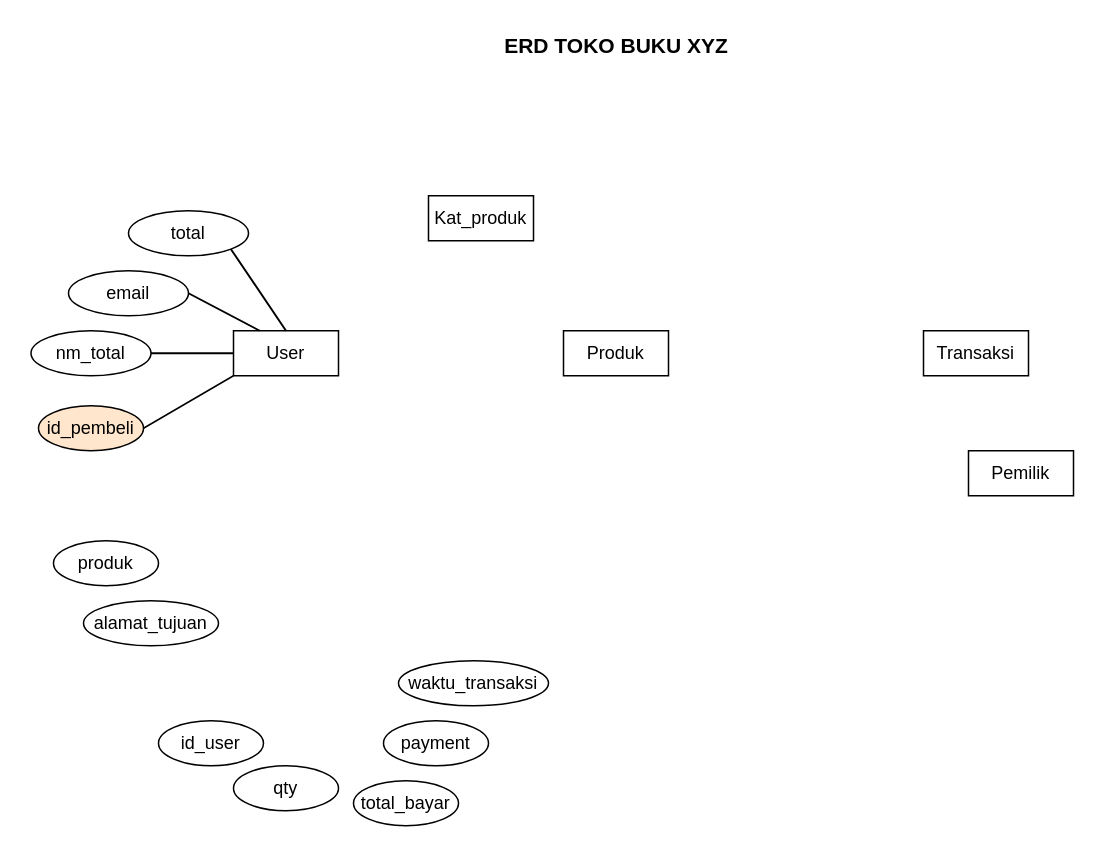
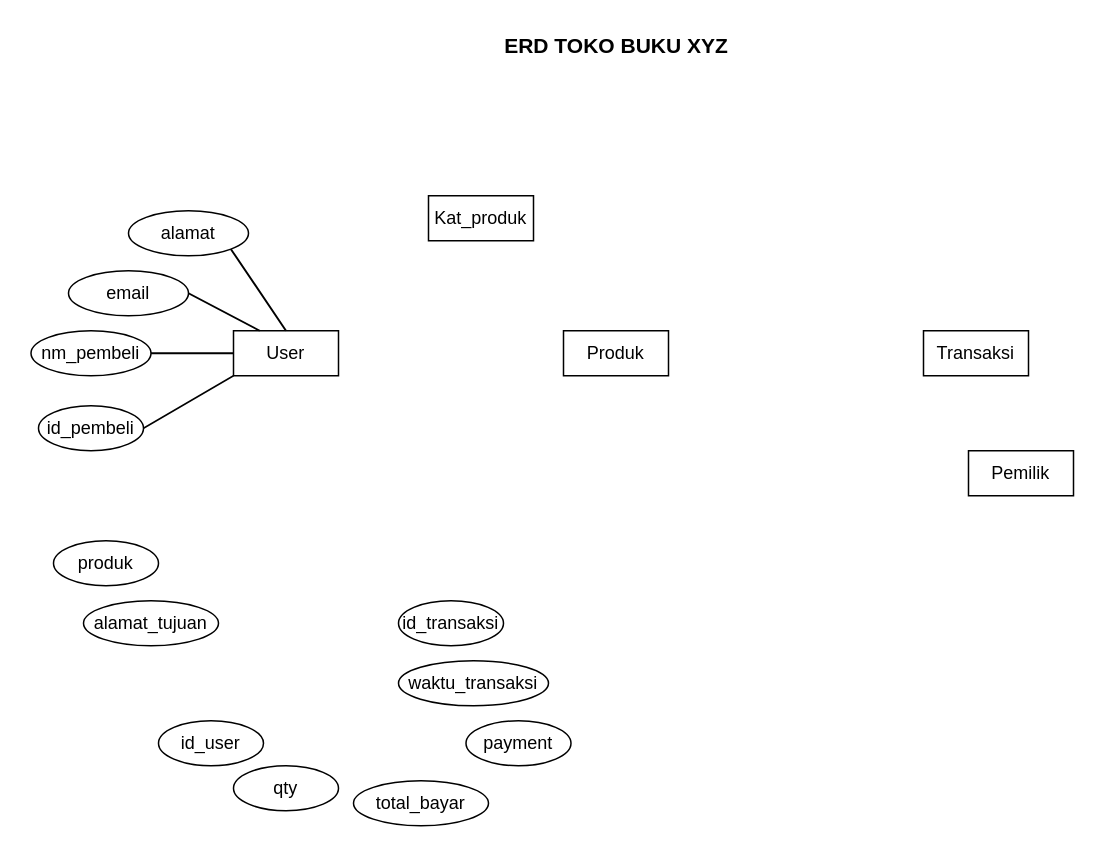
node "total": label "total" -> "alamat"
node "nm_total": label "nm_total" -> "nm_pembeli"
node "id_pembeli": fillcolor #ffe6cc -> #ffffff
node "id_transaksi": added
node "payment": moved (436, 743) -> (518, 743)
node "total_bayar": size 105x45 -> 135x45
